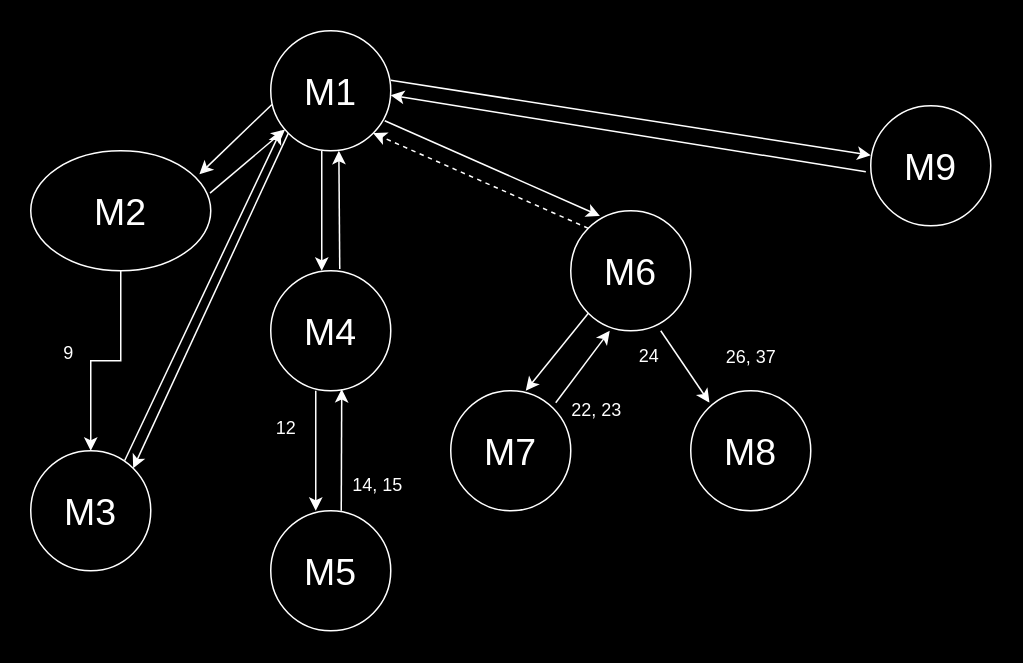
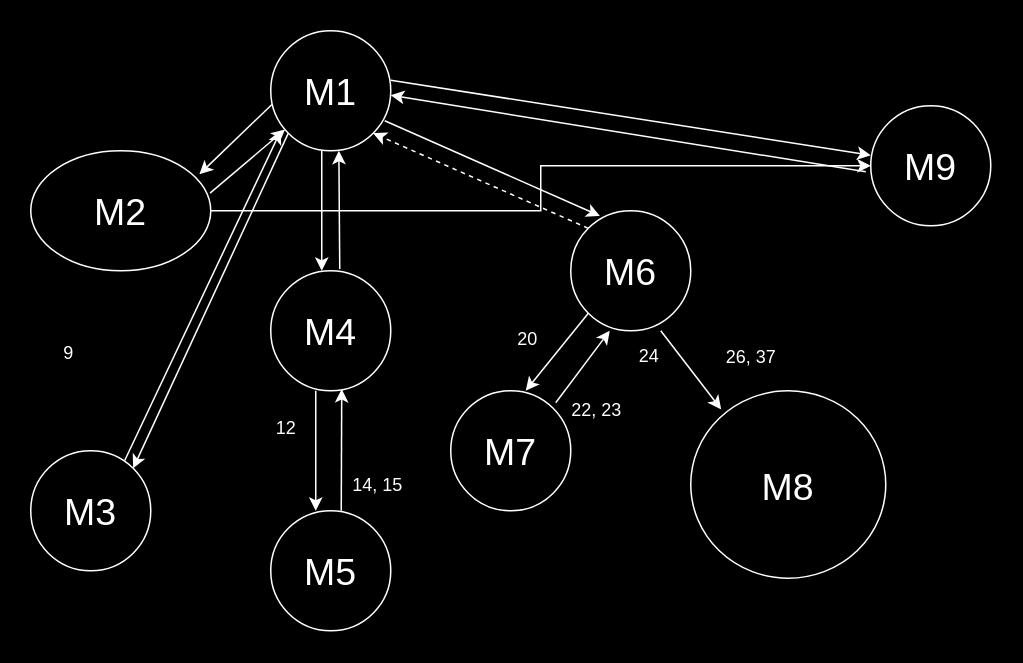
node "20": added
edge "М2" -> "М3": now "М2" -> "М9"
node "М8": size 120x120 -> 195x188
